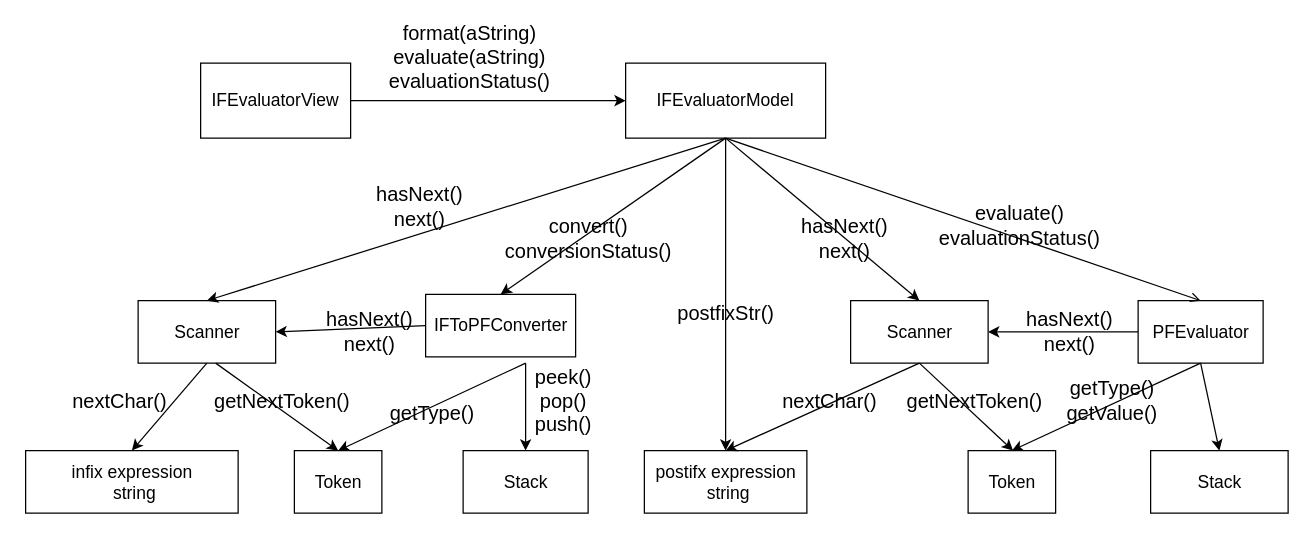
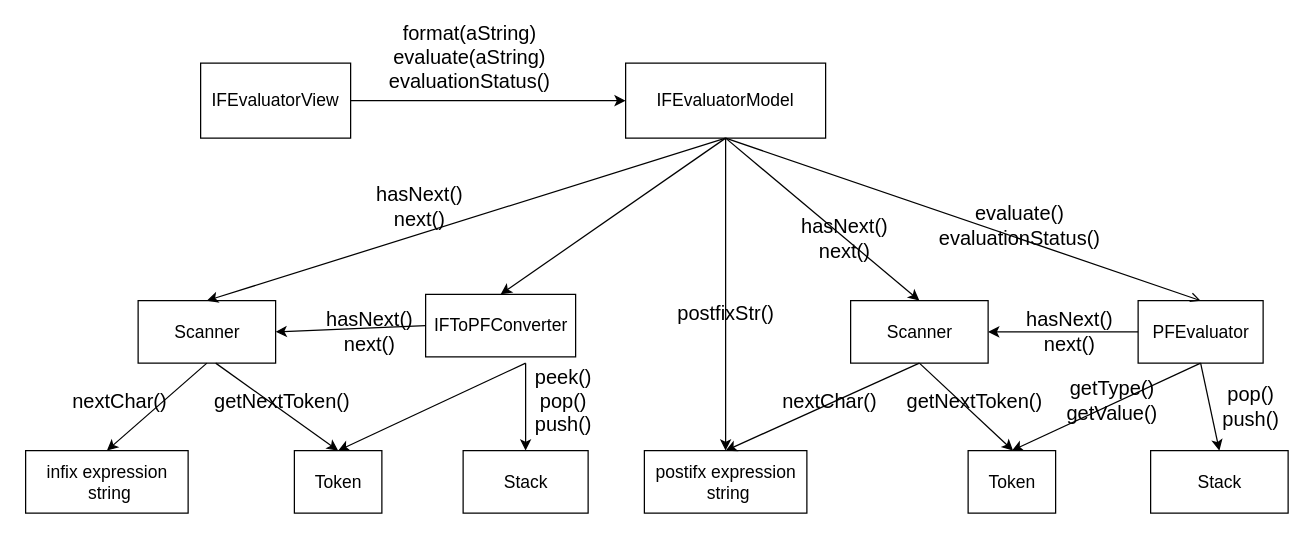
node "convert() conversionStatus()": removed
node "pop() push()": added
node "getType()": removed
node "infix expression string": size 213x63 -> 163x63
